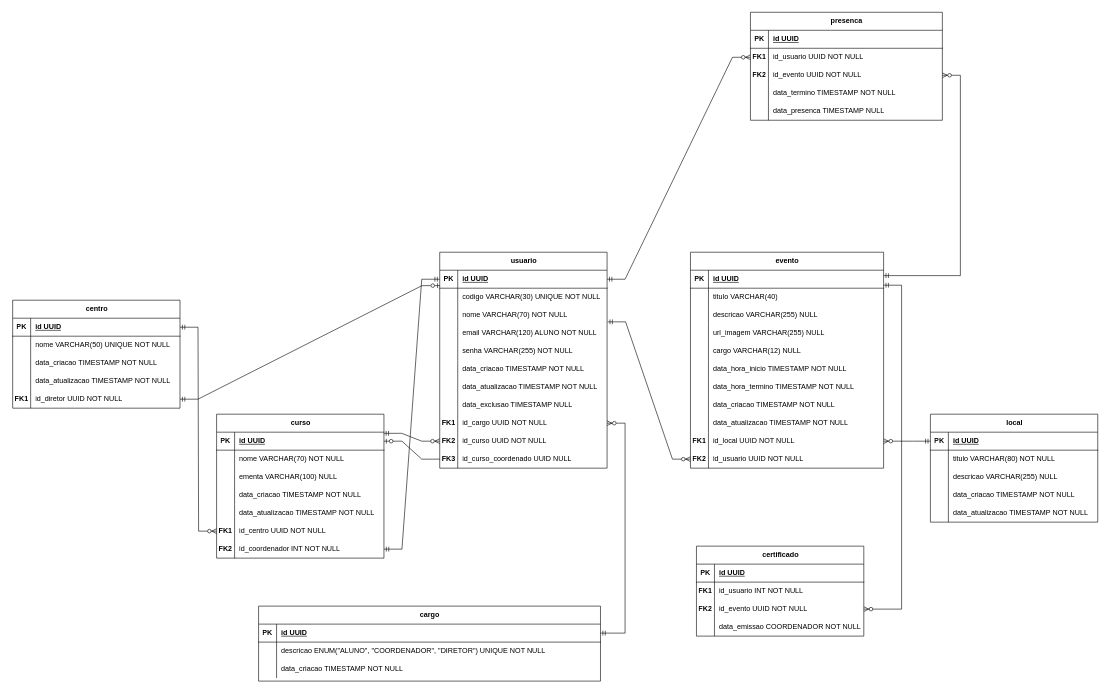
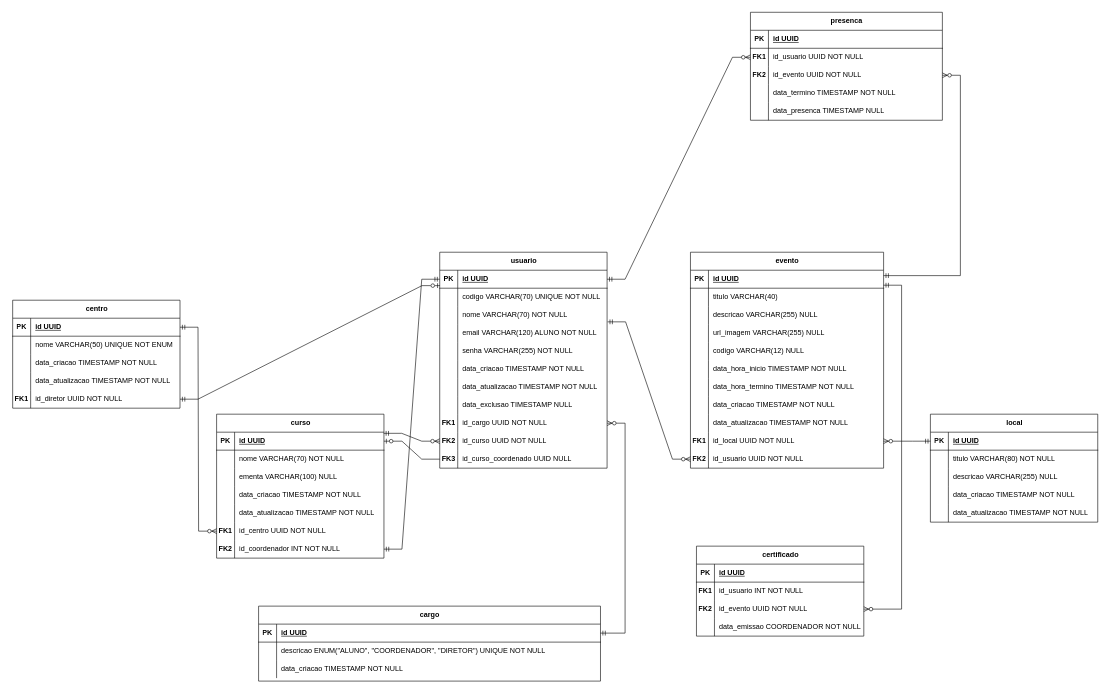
node "codigo VARCHAR(30) UNIQUE NOT NULL": label "codigo VARCHAR(30) UNIQUE NOT NULL" -> "codigo VARCHAR(70) UNIQUE NOT NULL"
node "nome VARCHAR(50) UNIQUE NOT NULL": label "nome VARCHAR(50) UNIQUE NOT NULL" -> "nome VARCHAR(50) UNIQUE NOT ENUM"
node "cargo VARCHAR(12) NULL": label "cargo VARCHAR(12) NULL" -> "codigo VARCHAR(12) NULL"
